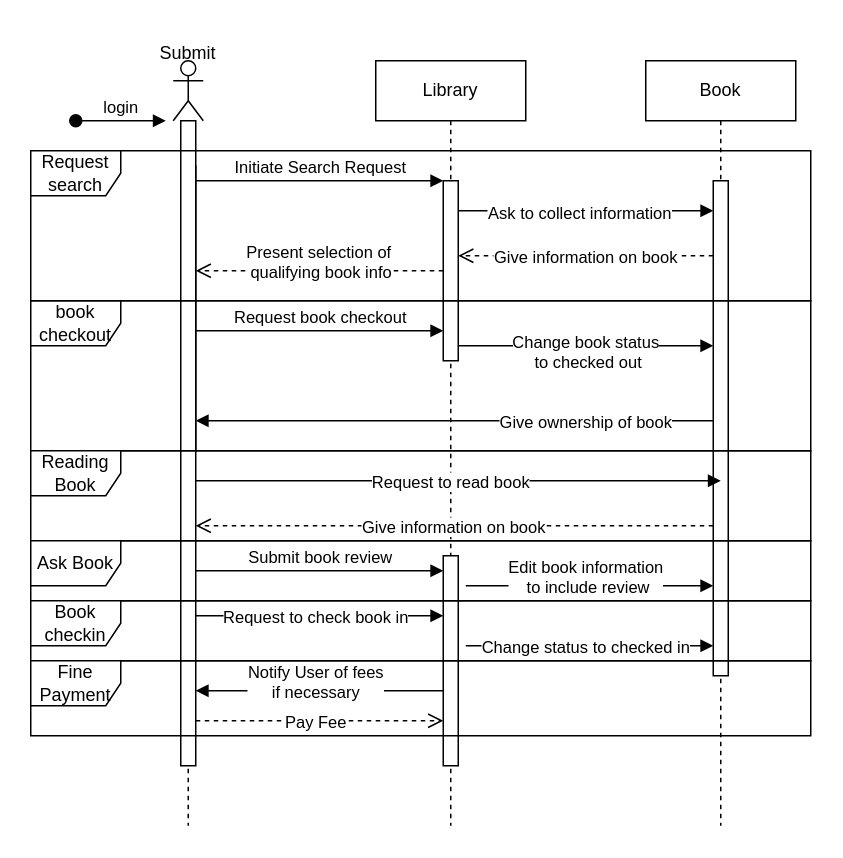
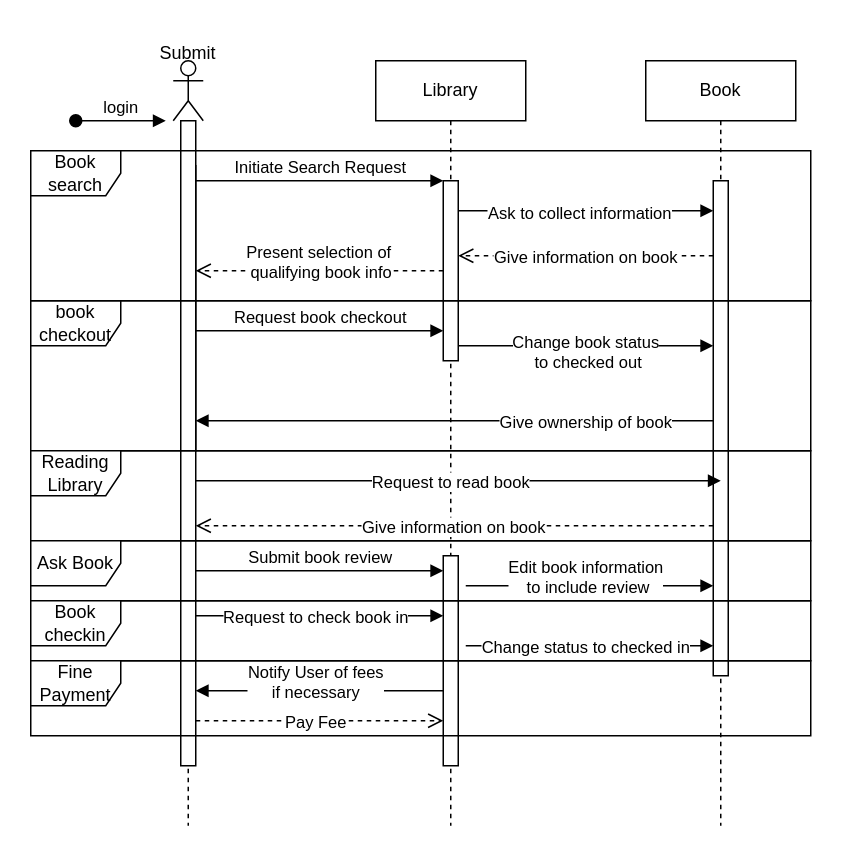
node "Request search": label "Request search" -> "Book search"
node "Reading Book": label "Reading Book" -> "Reading Library"
